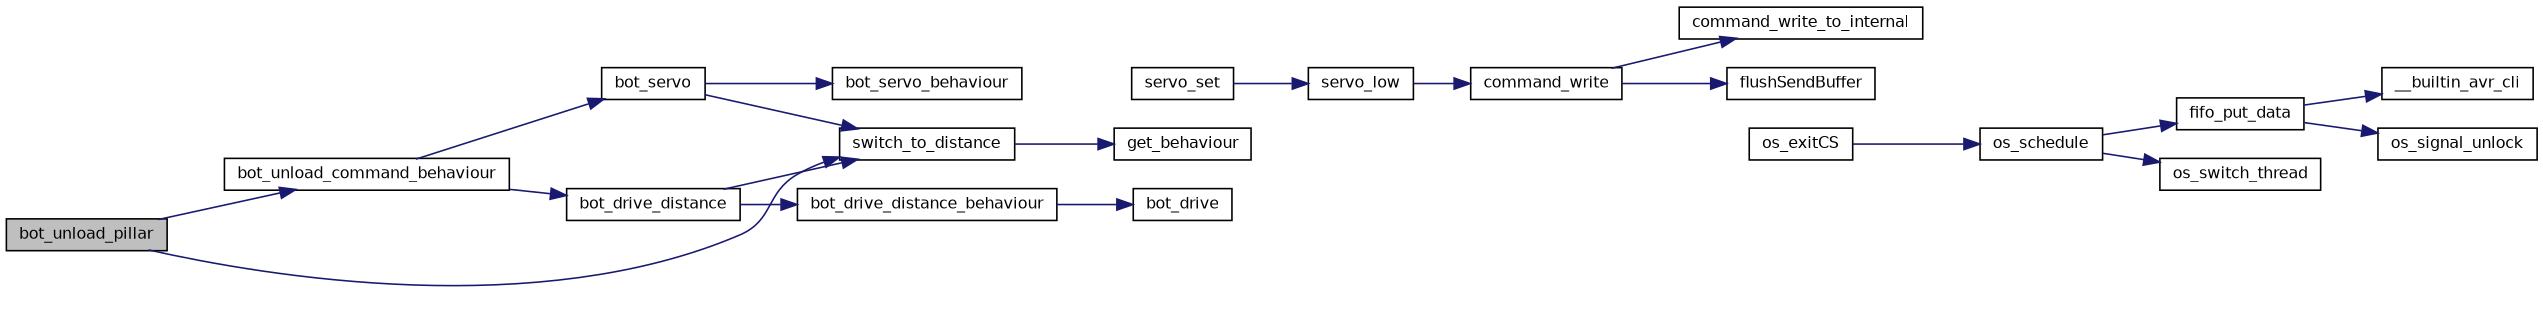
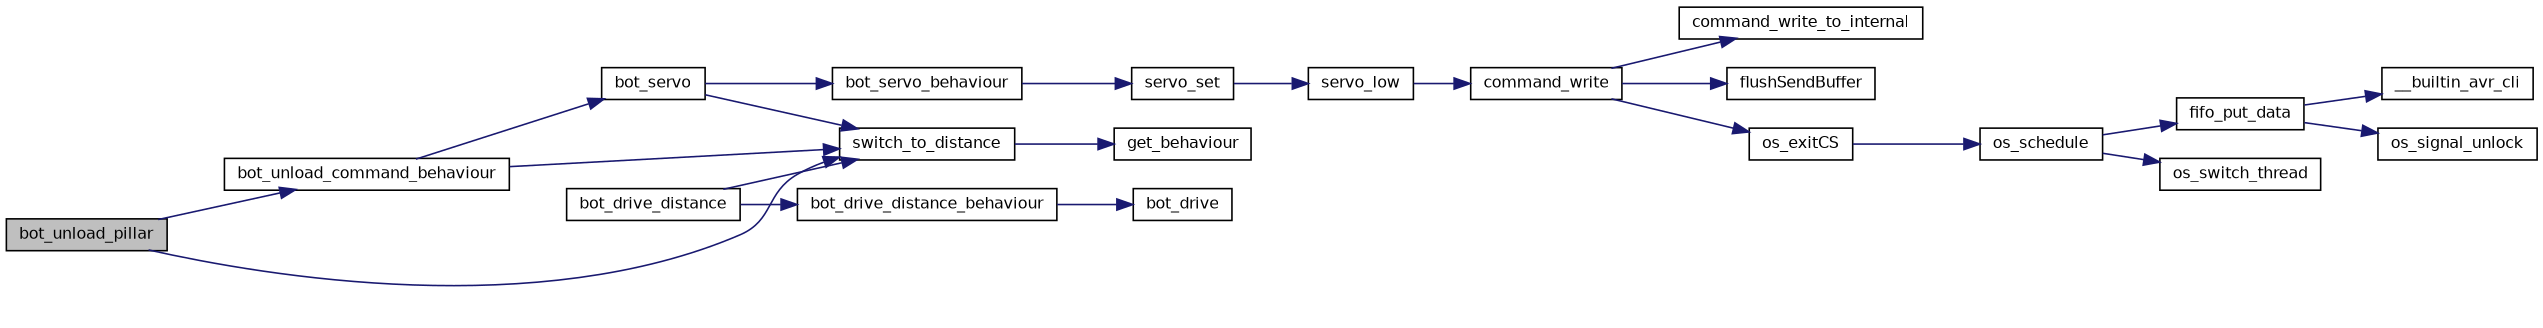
edge "bot_servo_behaviour" -> "servo_set": added
edge "command_write" -> "os_exitCS": added
edge "bot_unload_command_behaviour" -> "bot_drive_distance": now "bot_unload_command_behaviour" -> "switch_to_distance"
